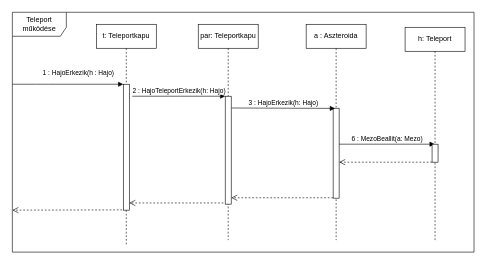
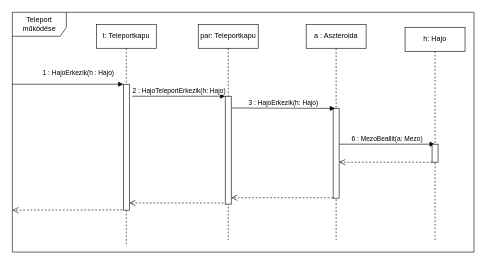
node "h: Teleport": label "h: Teleport" -> "h: Hajo"
